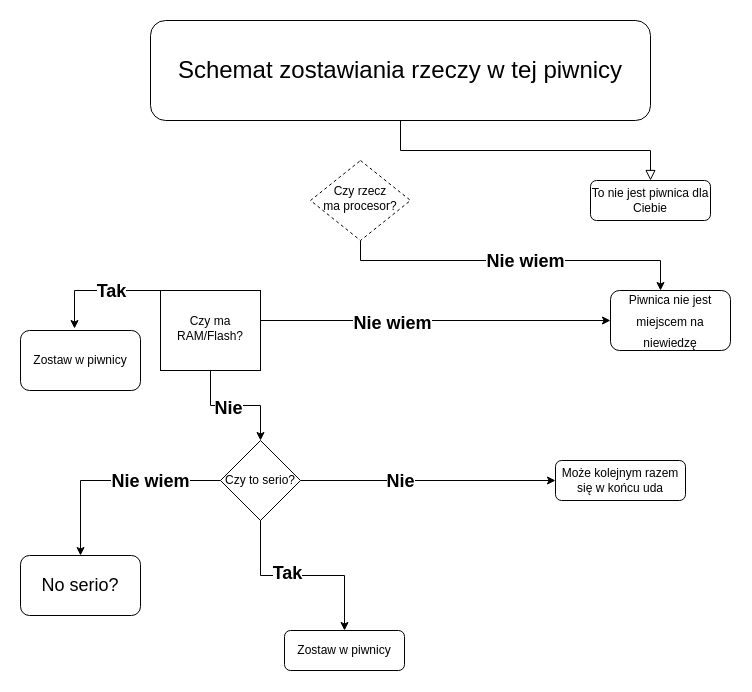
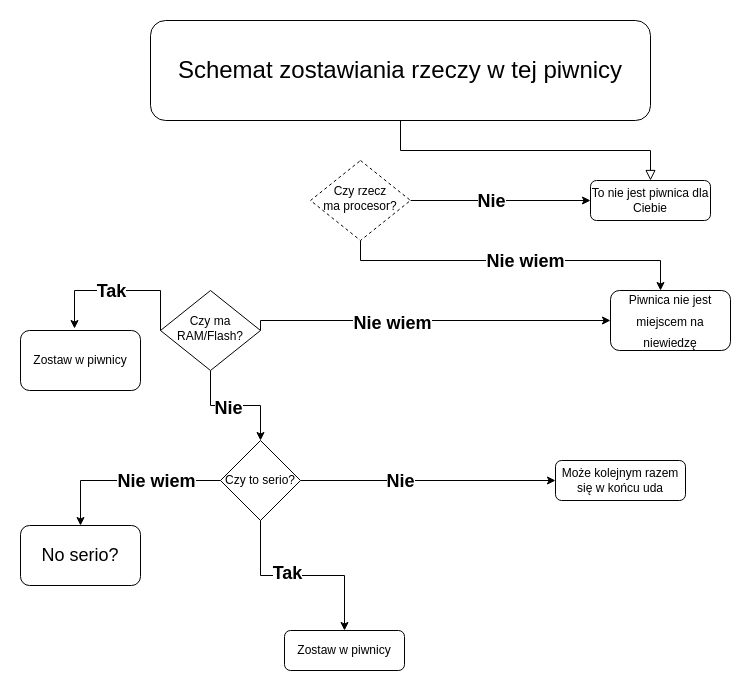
edge "Czy rzecz ma procesor?" -> "To nie jest piwnica dla Ciebie": added, label "Nie"
node "Czy ma RAM/Flash?": shape rectangle -> diamond
node "No serio?": moved (81, 586) -> (81, 556)
